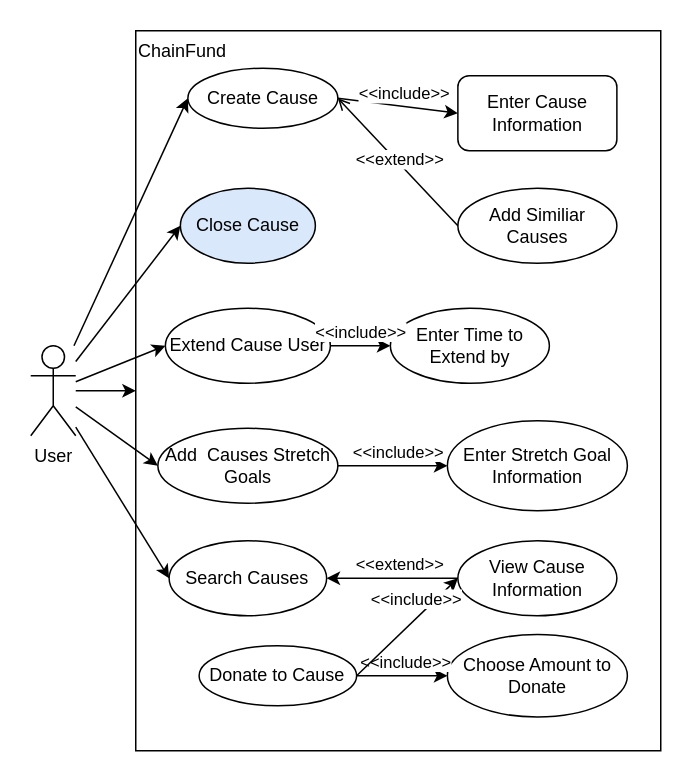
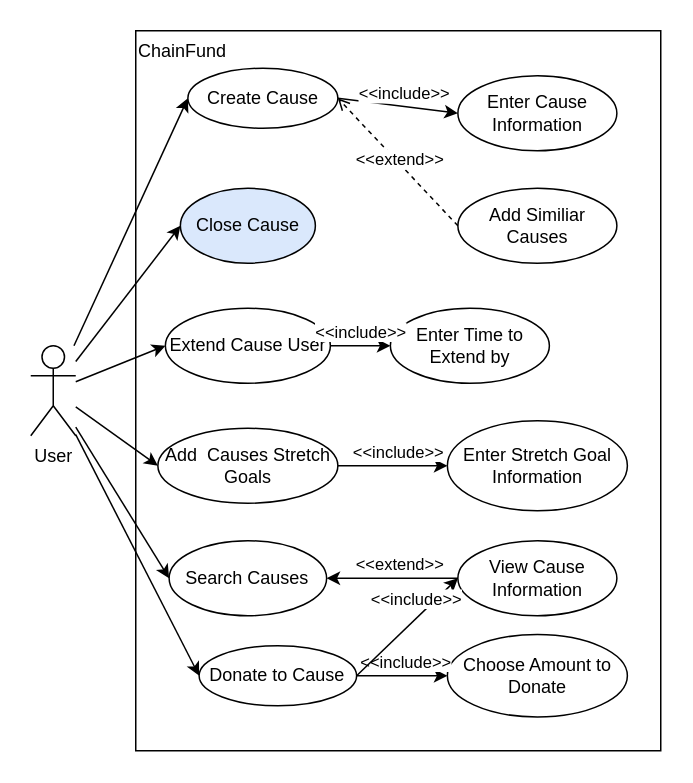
node "Enter Cause Information": shape rounded rectangle -> ellipse
edge "Add Similiar Causes" -> "Create Cause": style solid -> dashed
edge "User" -> "ChainFund": now "User" -> "Donate to Cause"
